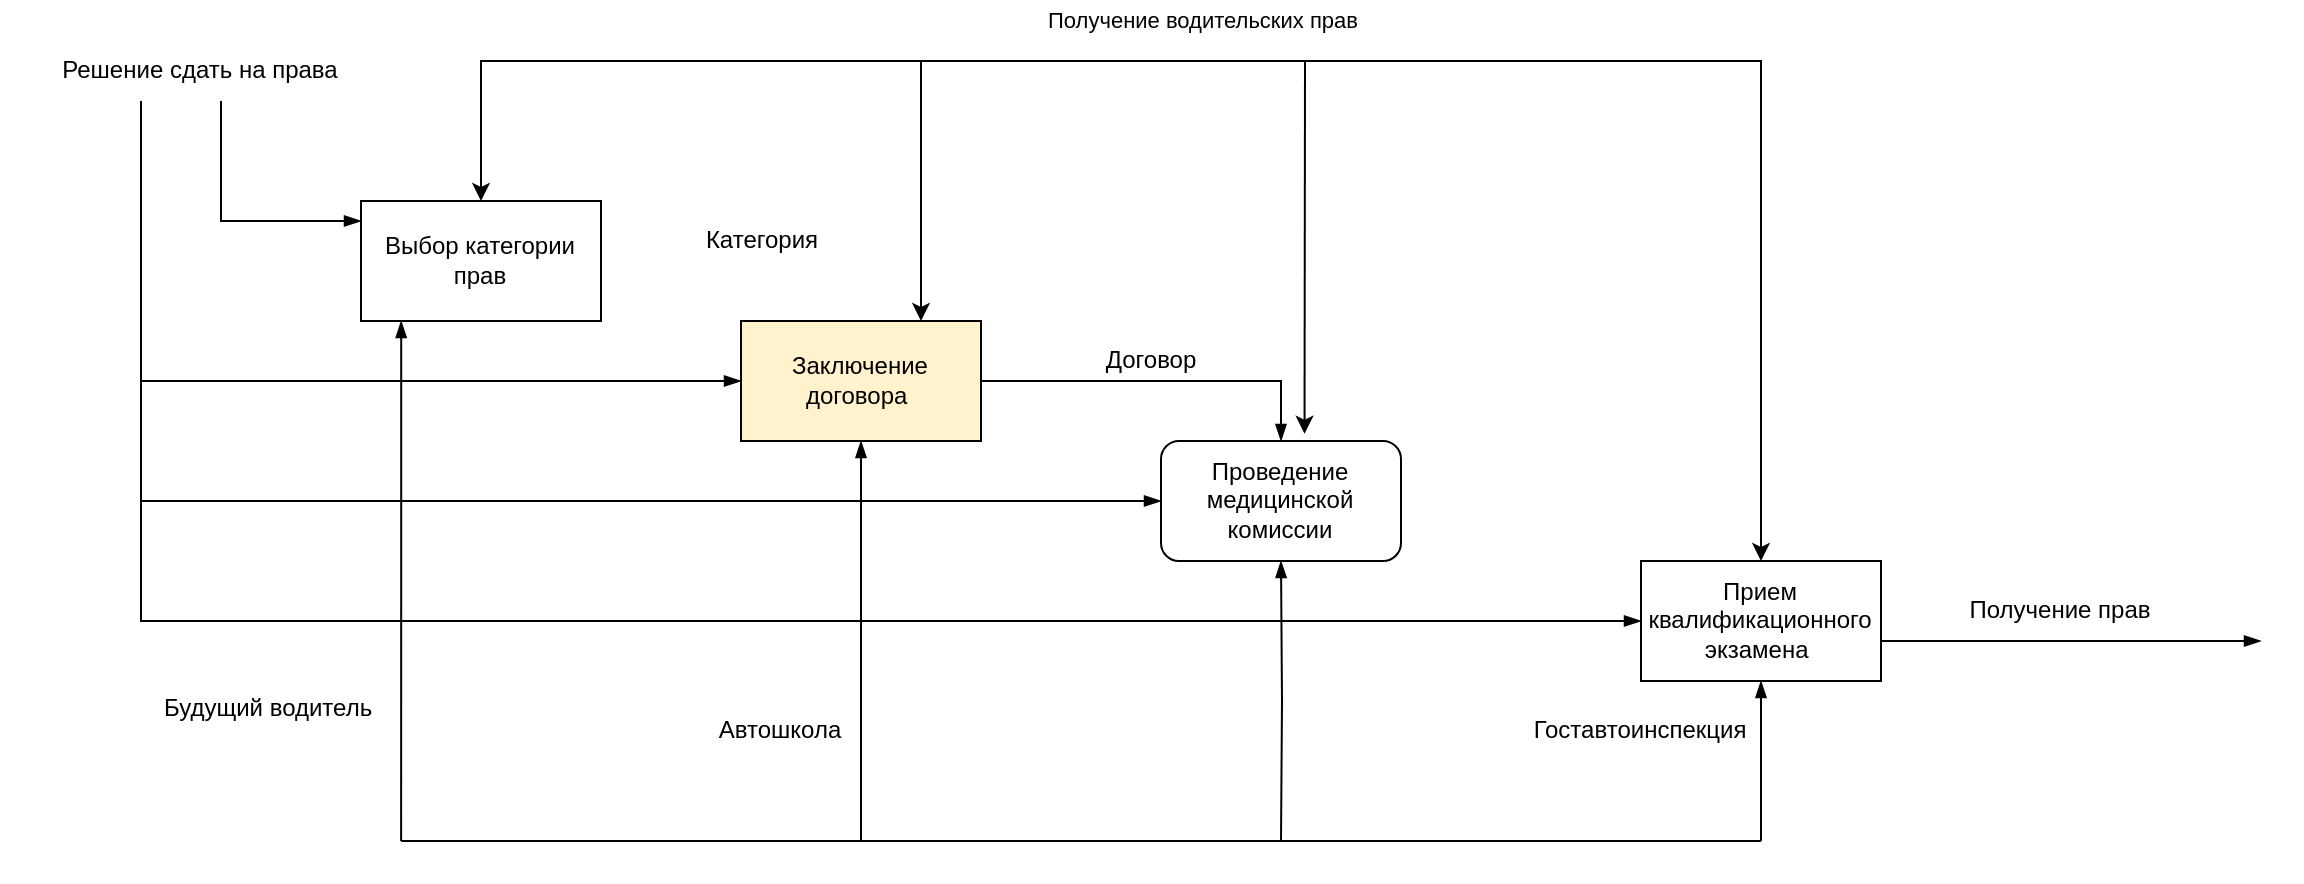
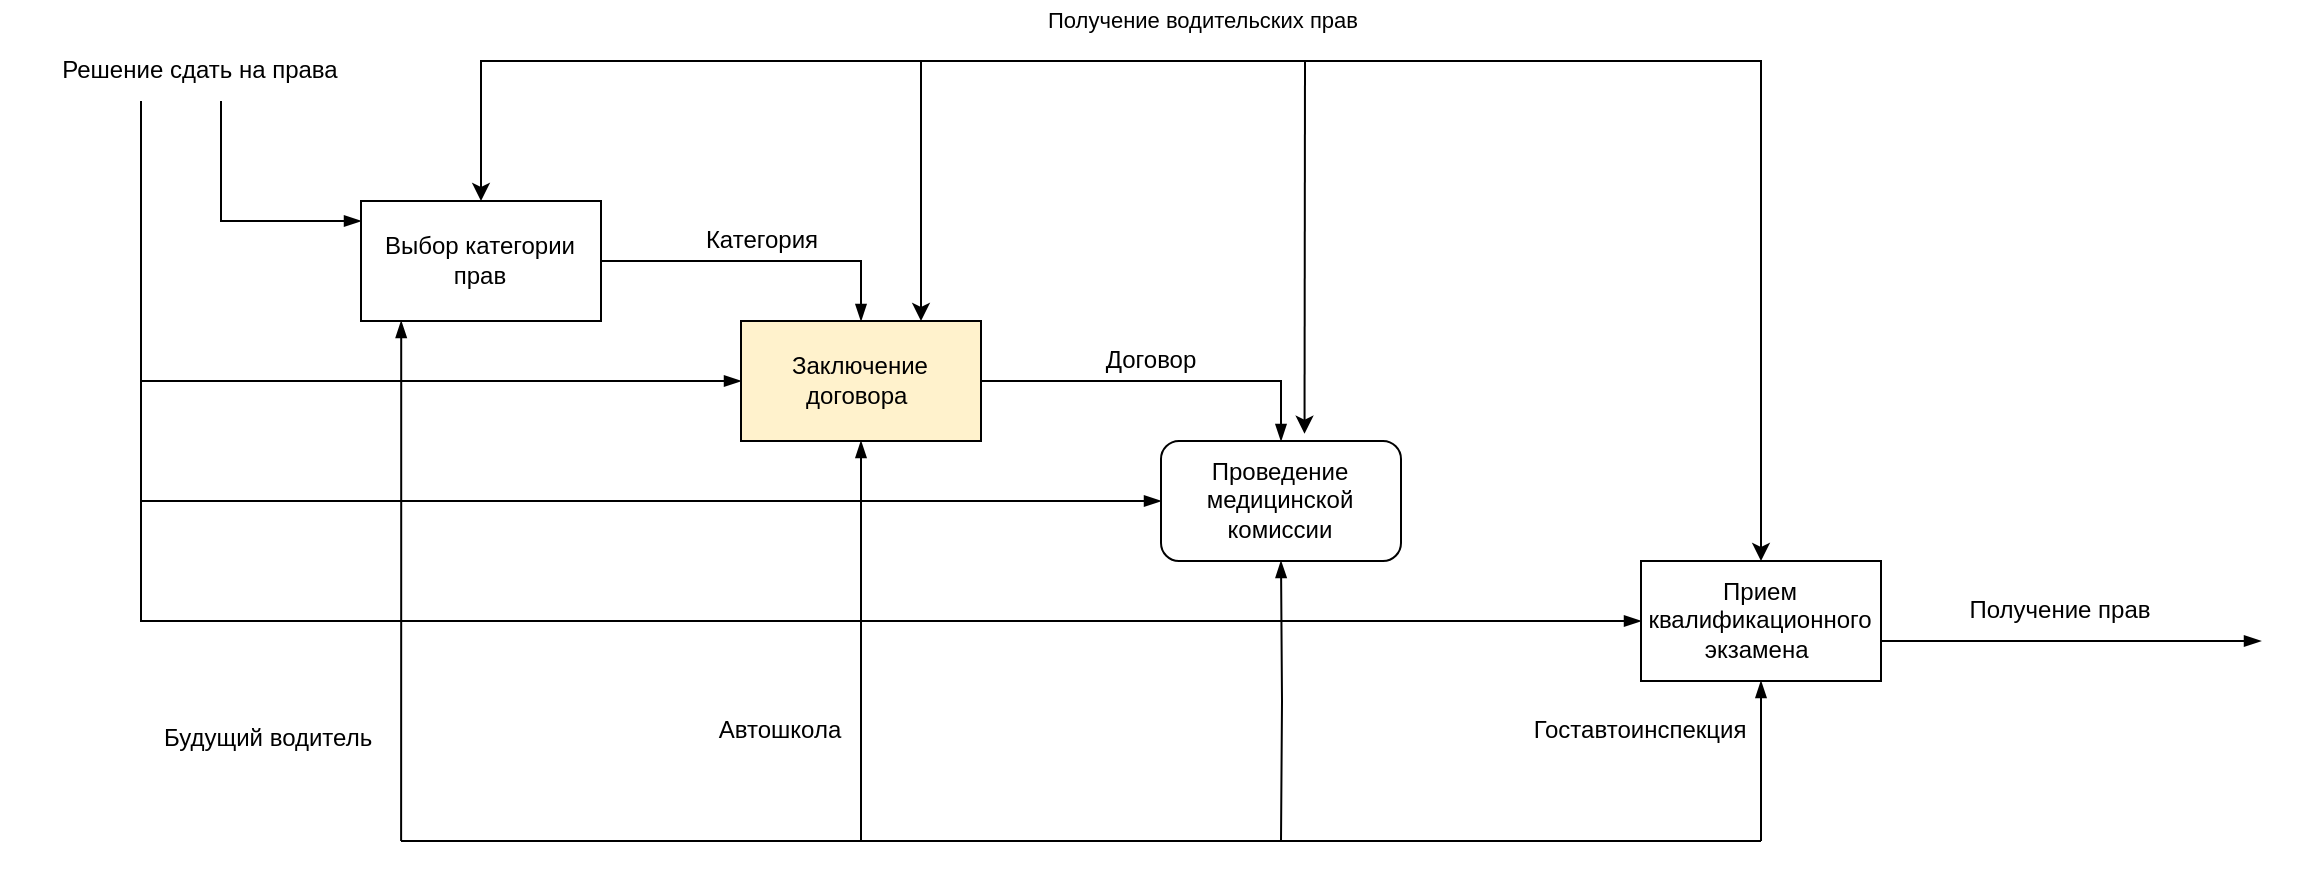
edge "Выбор категории прав" -> "Заключение договора": added
node "Будущий водитель": moved (271, 706) -> (271, 736)
